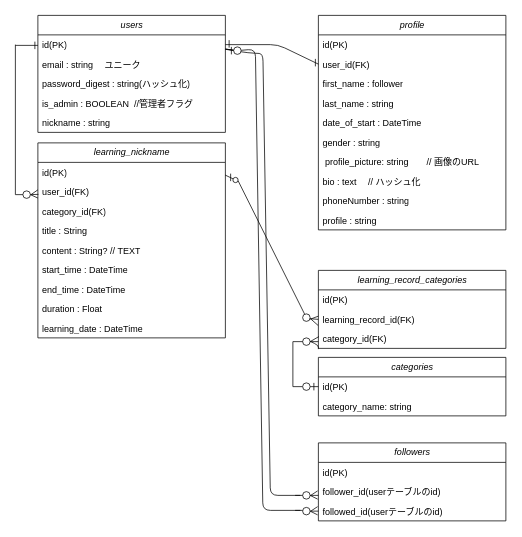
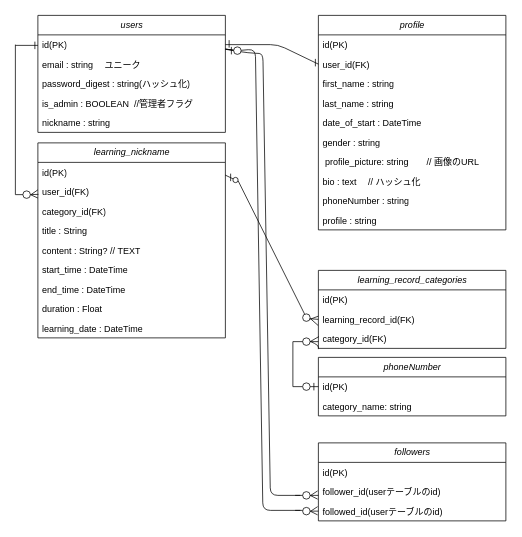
node "first_name : follower": label "first_name : follower" -> "first_name : string"
node "categories": label "categories" -> "phoneNumber"
